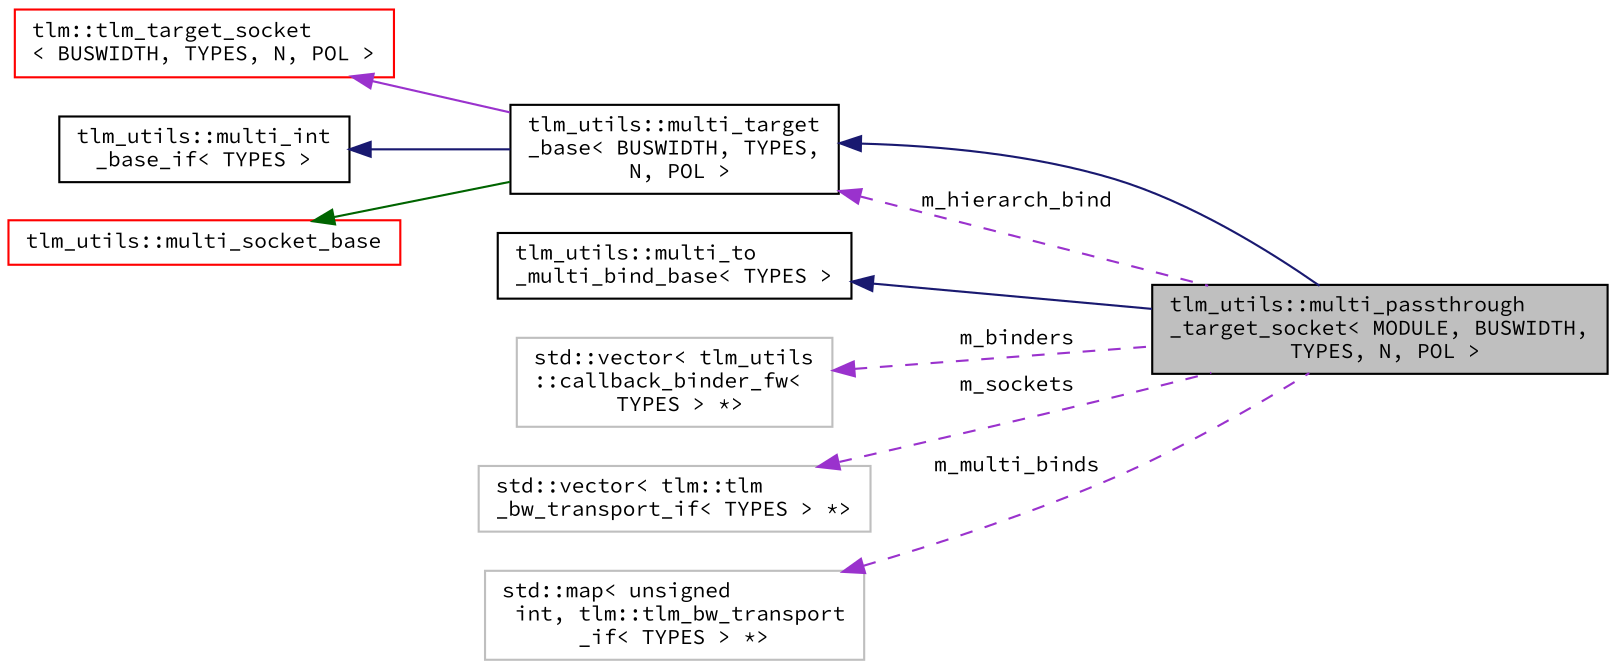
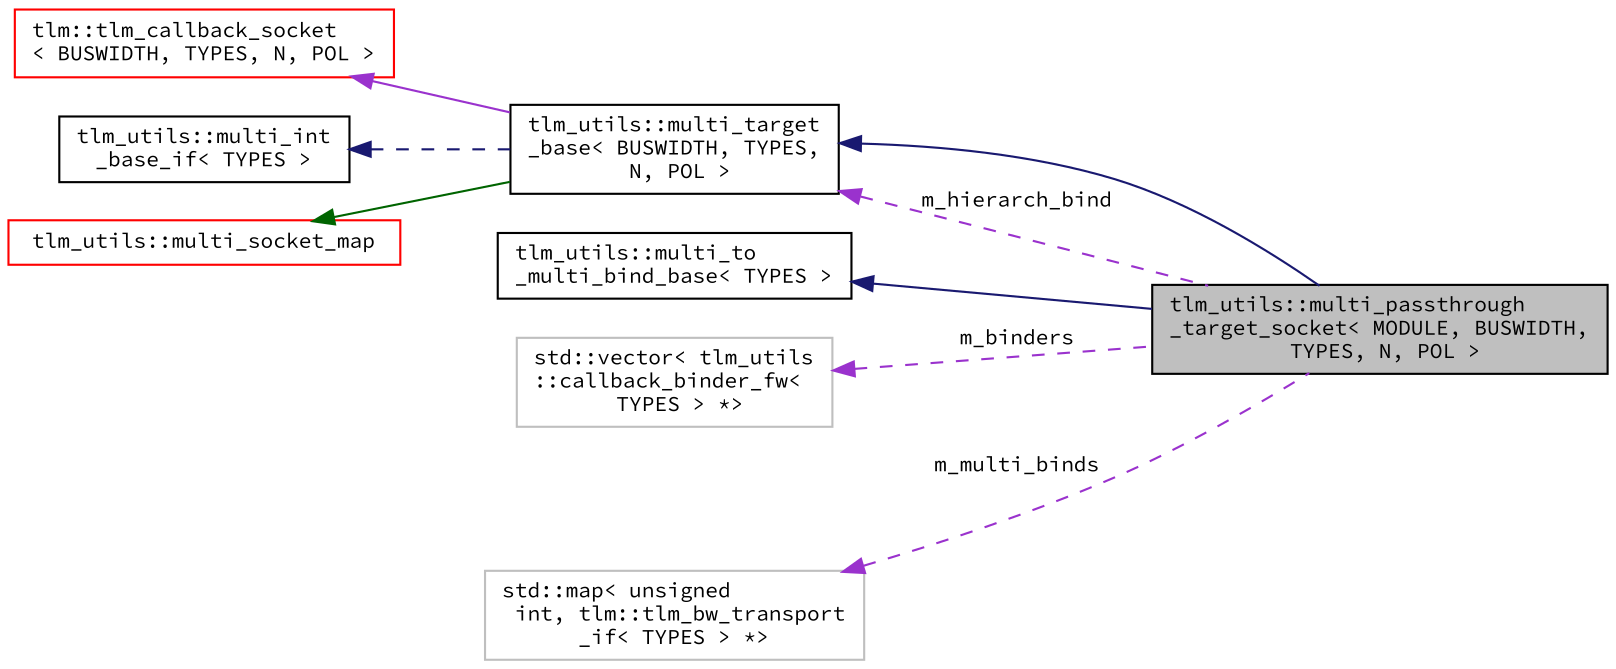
node "tlm::tlm_target_socket < BUSWIDTH, TYPES, N, POL >": label "tlm::tlm_target_socket < BUSWIDTH, TYPES, N, POL >" -> "tlm::tlm_callback_socket < BUSWIDTH, TYPES, N, POL >"
edge "tlm_utils::multi_target _base< BUSWIDTH, TYPES, N, POL >" -> "tlm_utils::multi_int _base_if< TYPES >": style solid -> dashed
node "tlm_utils::multi_socket_base": label "tlm_utils::multi_socket_base" -> "tlm_utils::multi_socket_map"
node "std::vector< tlm::tlm _bw_transport_if< TYPES > *>": removed
